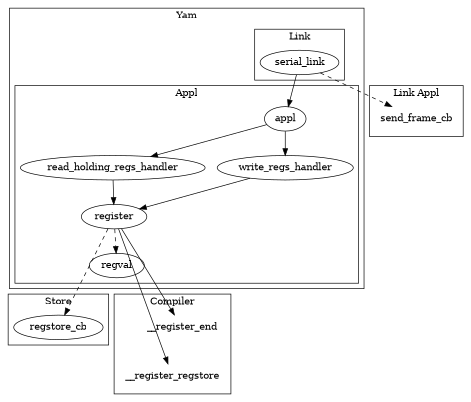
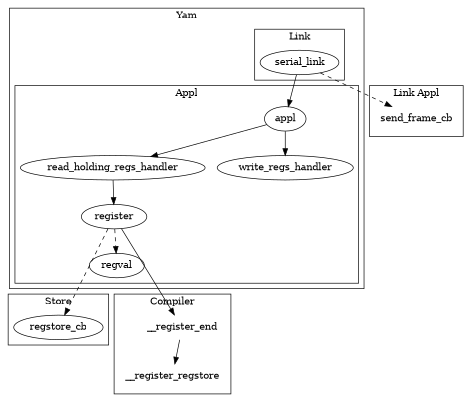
edge "write_regs_handler" -> "register": removed
edge "register" -> "__register_regstore": now "__register_end" -> "__register_regstore"
